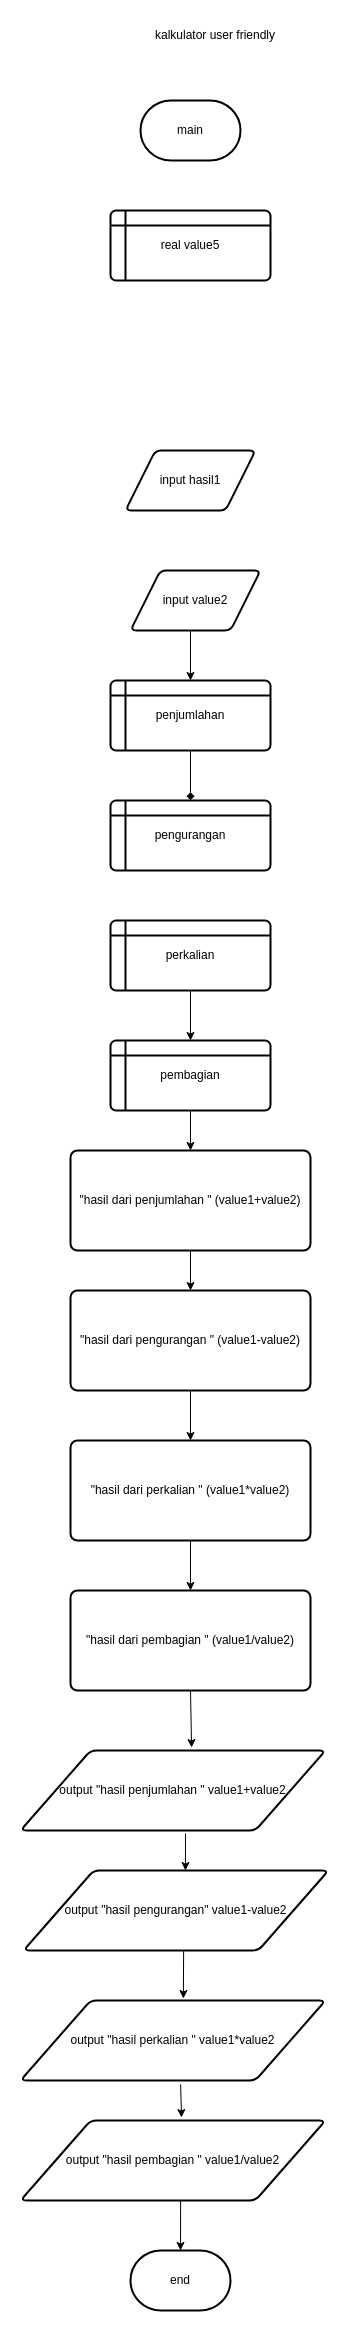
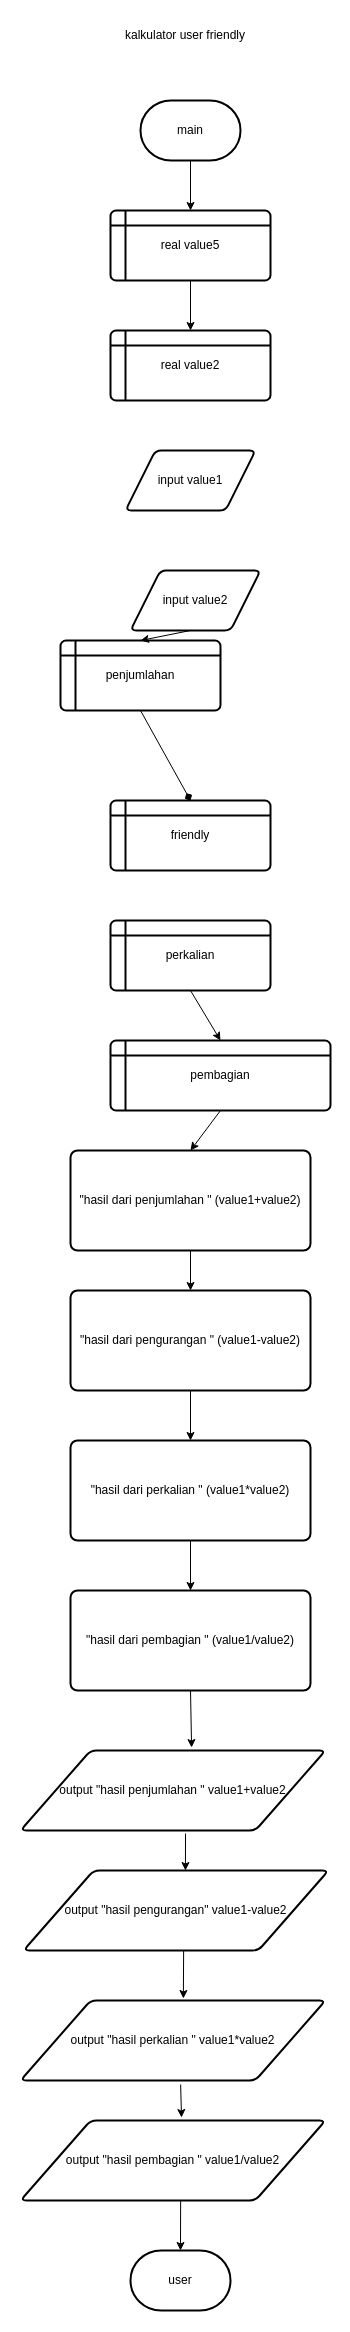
node "kalkulator user friendly": moved (216, 36) -> (186, 36)
edge "main" -> "real value5": added
edge "real value5" -> "real value2": added
node "real value2": added
node "input hasil1": label "input hasil1" -> "input value1"
node "penjumlahan": moved (191, 716) -> (141, 676)
node "pengurangan": label "pengurangan" -> "friendly"
node "pembagian": size 160x70 -> 220x70
node "end": label "end" -> "user"
